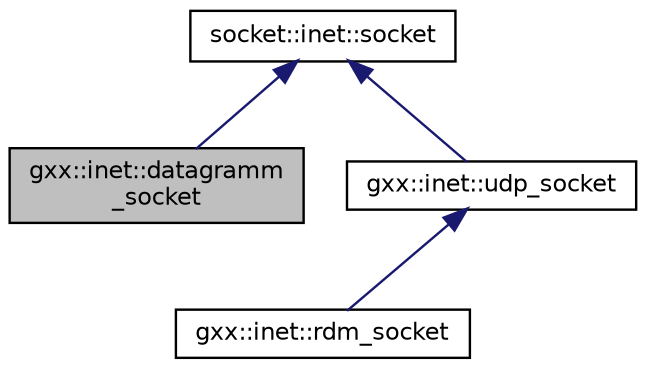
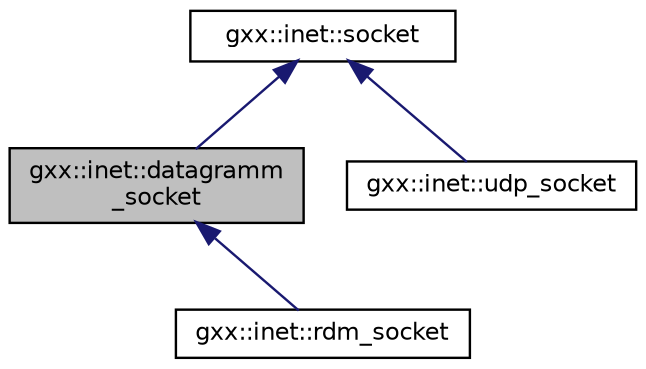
node "socket::inet::socket": label "socket::inet::socket" -> "gxx::inet::socket"
edge "gxx::inet::rdm_socket" -> "gxx::inet::udp_socket": now "gxx::inet::rdm_socket" -> "gxx::inet::datagramm _socket"
